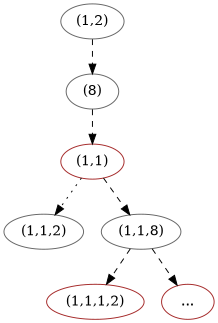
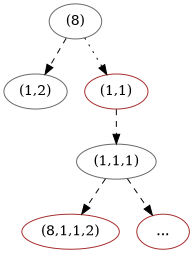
edge "(1,2)" -> "(8)": reversed
edge "(8)" -> "(1,1)": style dashed -> dotted
node "(1,1,2)": removed
node "(1,1,8)": label "(1,1,8)" -> "(1,1,1)"
node "(1,1,1,2)": label "(1,1,1,2)" -> "(8,1,1,2)"
